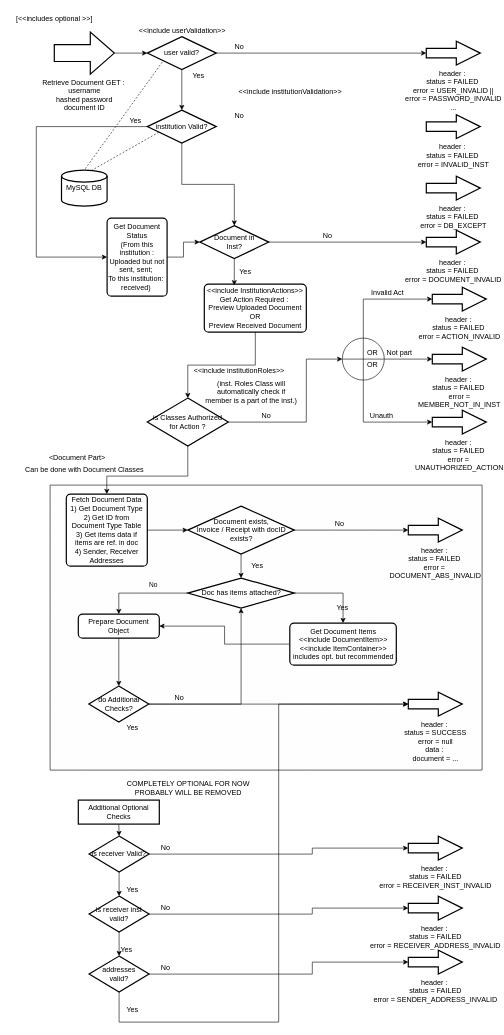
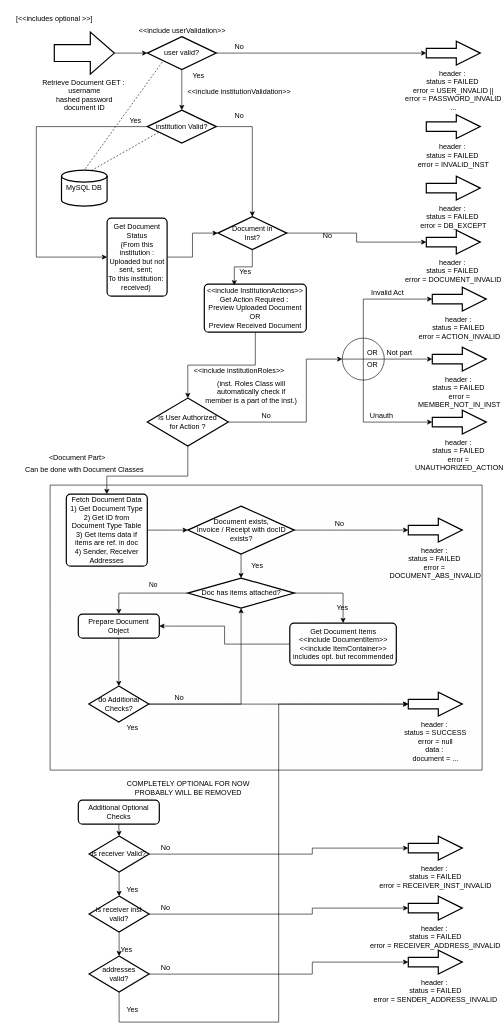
node "<<include institutionValidation>>": moved (290, 92) -> (239, 92)
node "Document in Inst?": moved (234, 242) -> (252, 233)
node "is Classes Authorized for Action ?": label "is Classes Authorized for Action ?" -> "is User Authorized for Action ?"
node "Additional Optional Checks": shape rectangle -> rounded rectangle
